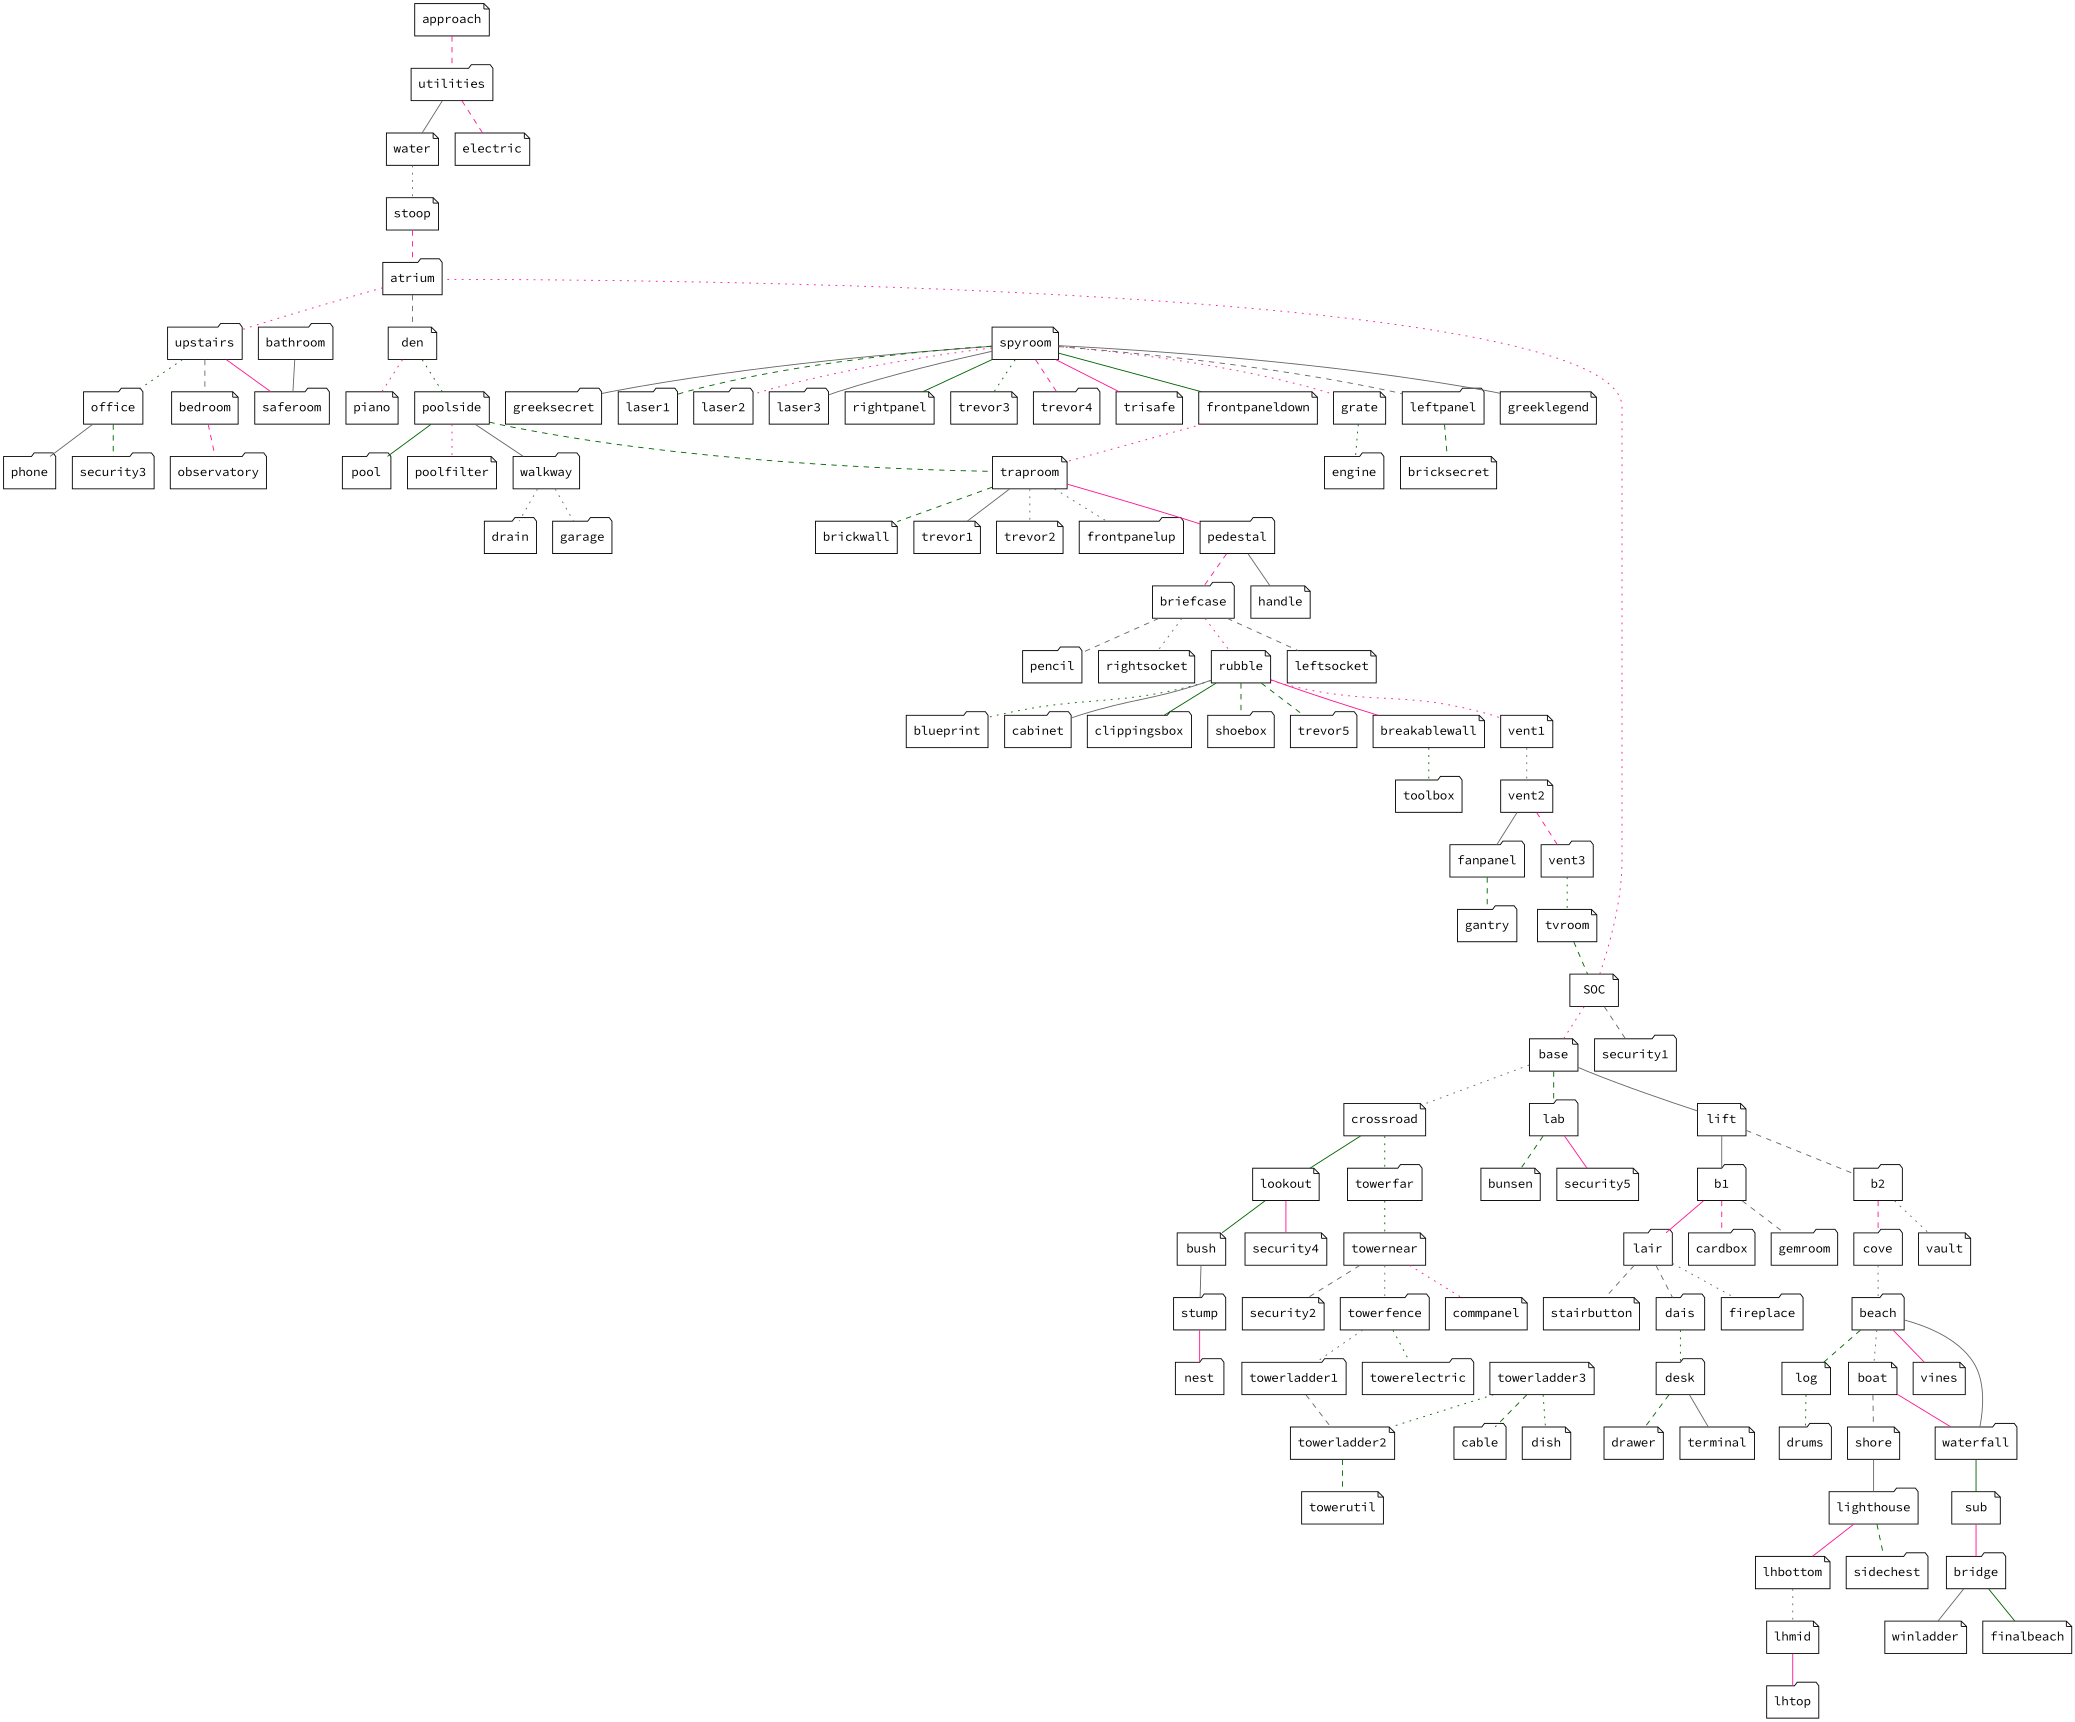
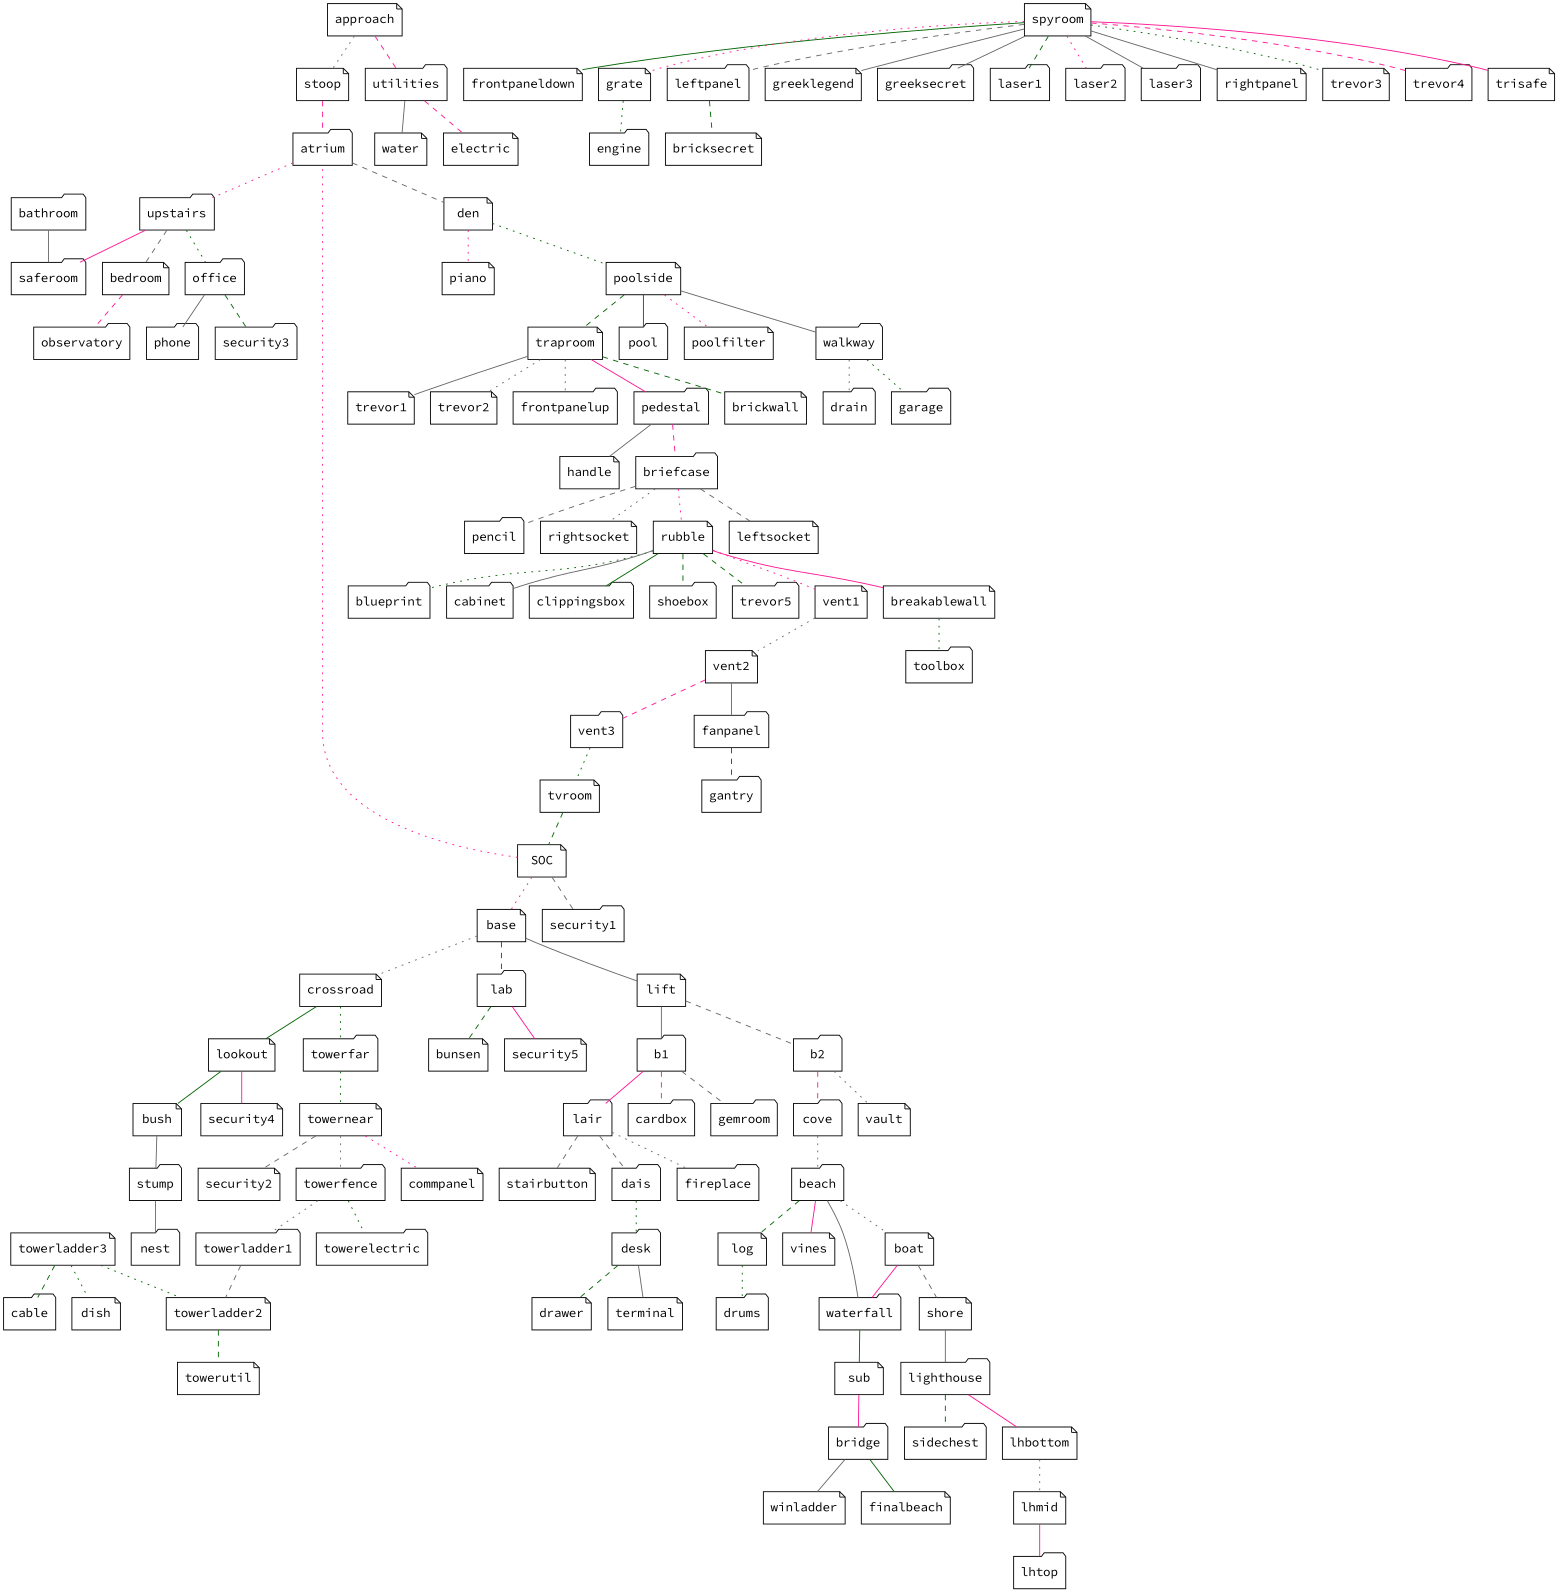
edge "water" -- "stoop": now "approach" -- "stoop"
edge "spyroom" -- "rightpanel": color darkgreen -> gray40
edge "frontpaneldown" -> "traproom": removed
edge "walkway" -- "garage": color gray40 -> darkgreen
